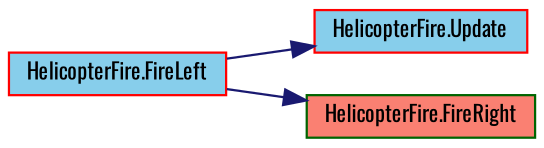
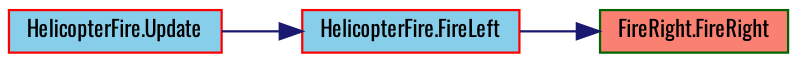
edge "HelicopterFire.FireLeft" -> "HelicopterFire.Update": reversed
node "HelicopterFire.FireRight": label "HelicopterFire.FireRight" -> "FireRight.FireRight"
